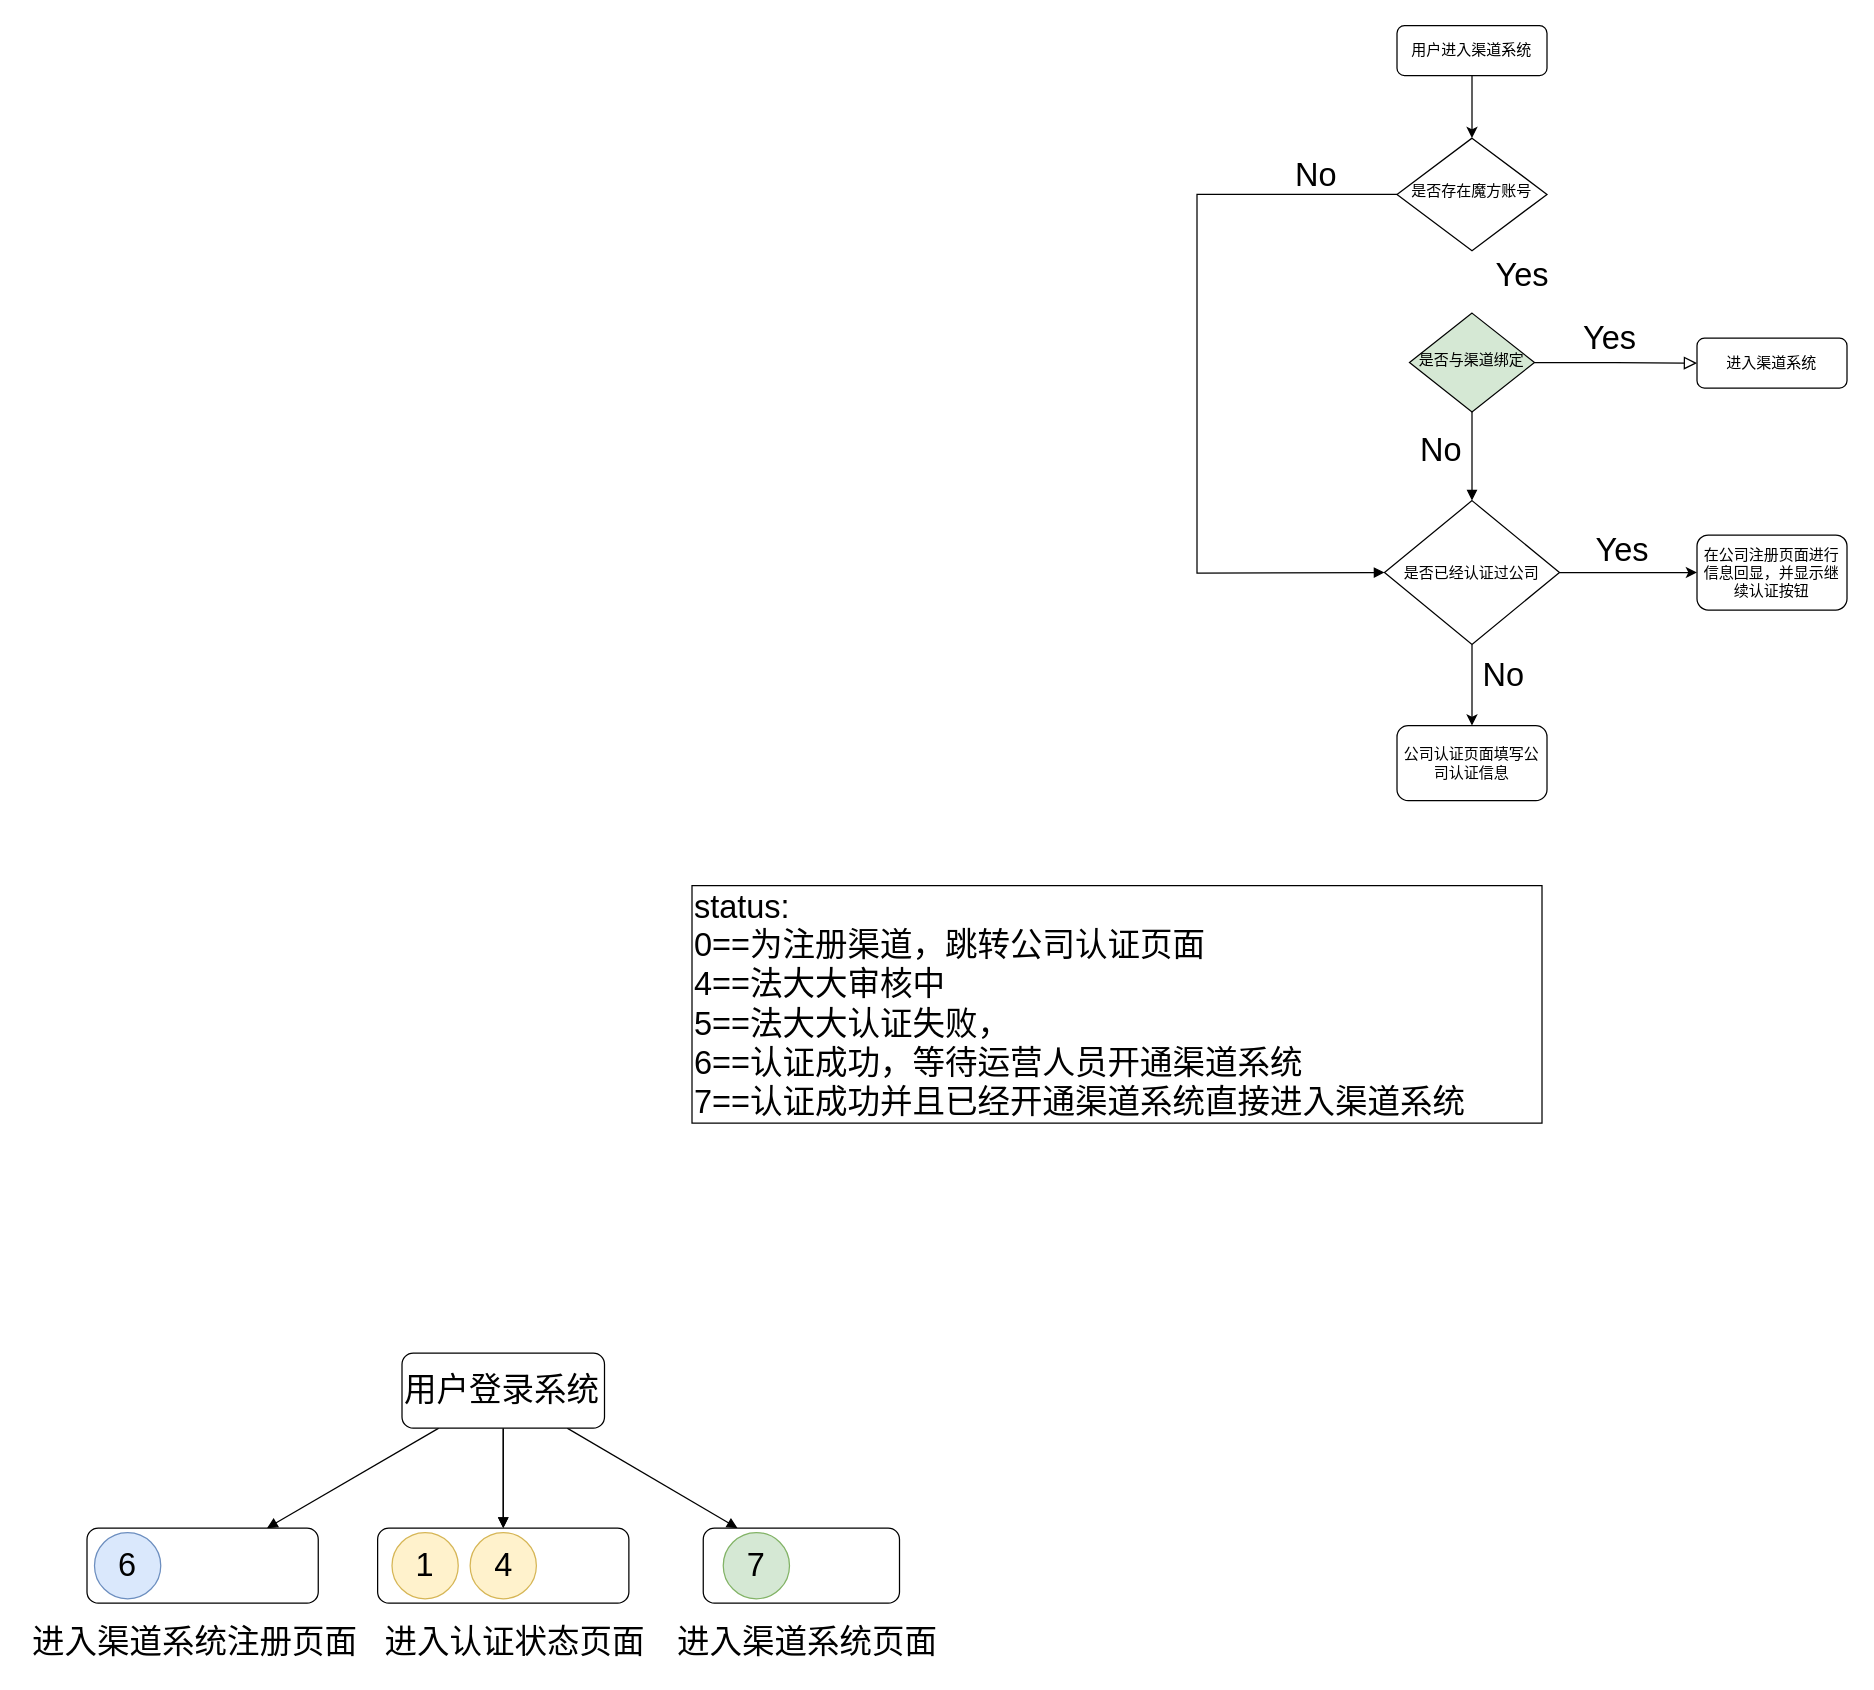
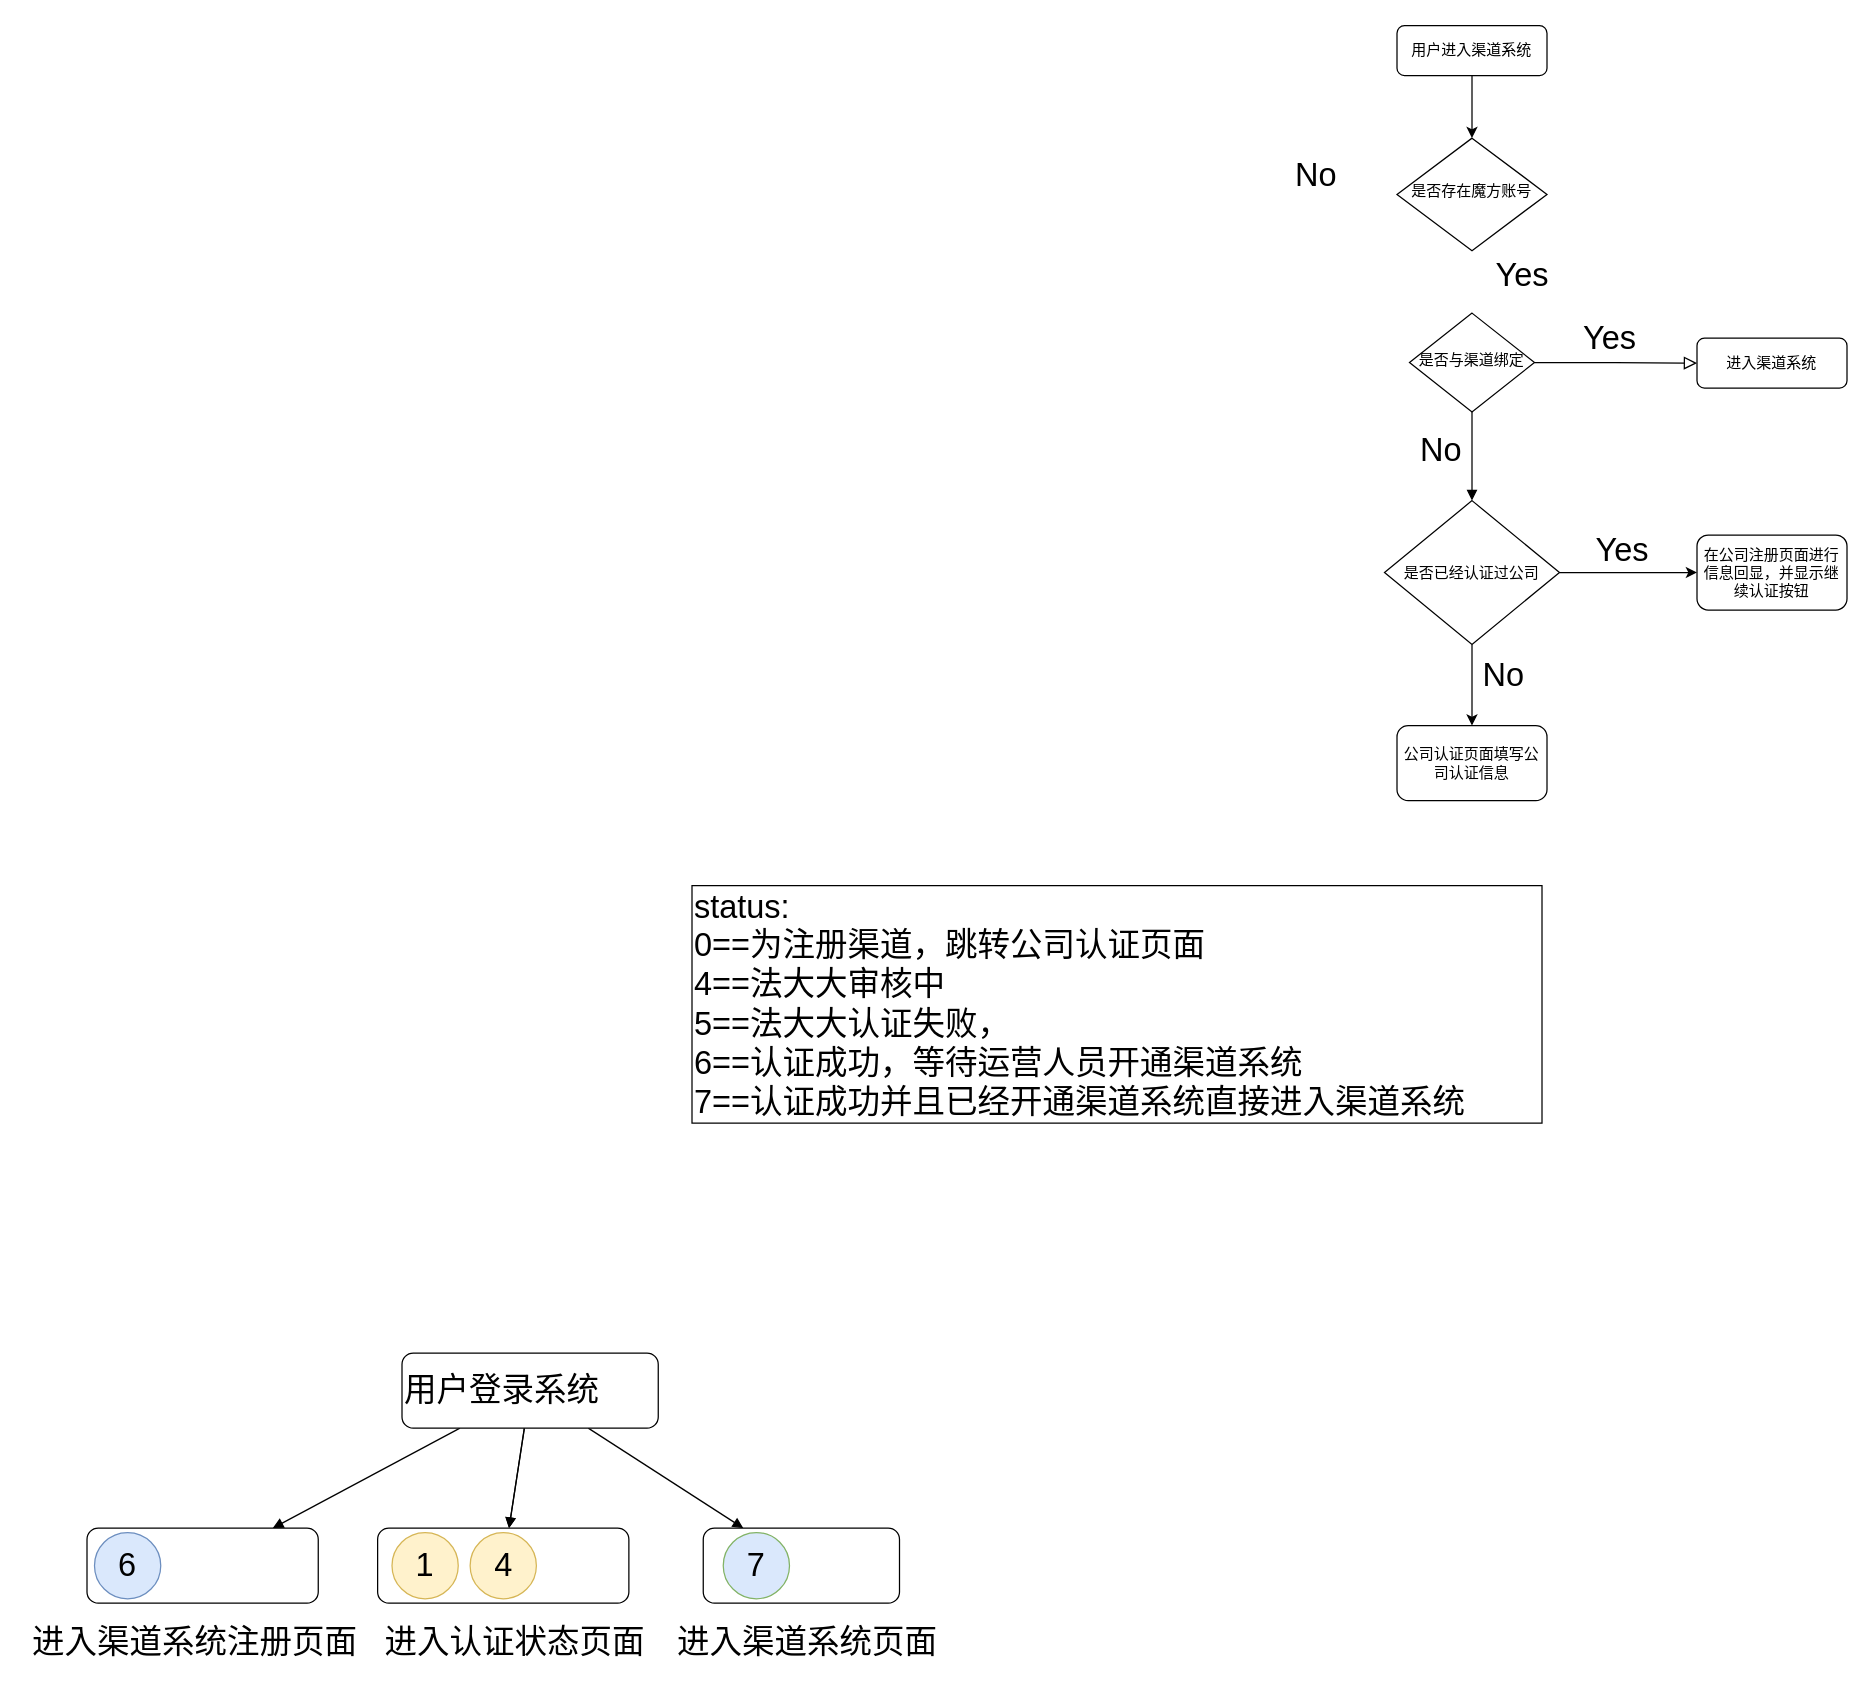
node "是否与渠道绑定": fillcolor #d5e8d4 -> #ffffff
edge "是否存在魔方账号" -> "是否已经认证过公司": removed
node "用户登录系统": size 203x75 -> 256x75
node "7": fillcolor #d5e8d4 -> #dae8fc
